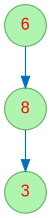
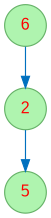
node "8": label "8" -> "2"
node "3": label "3" -> "5"
